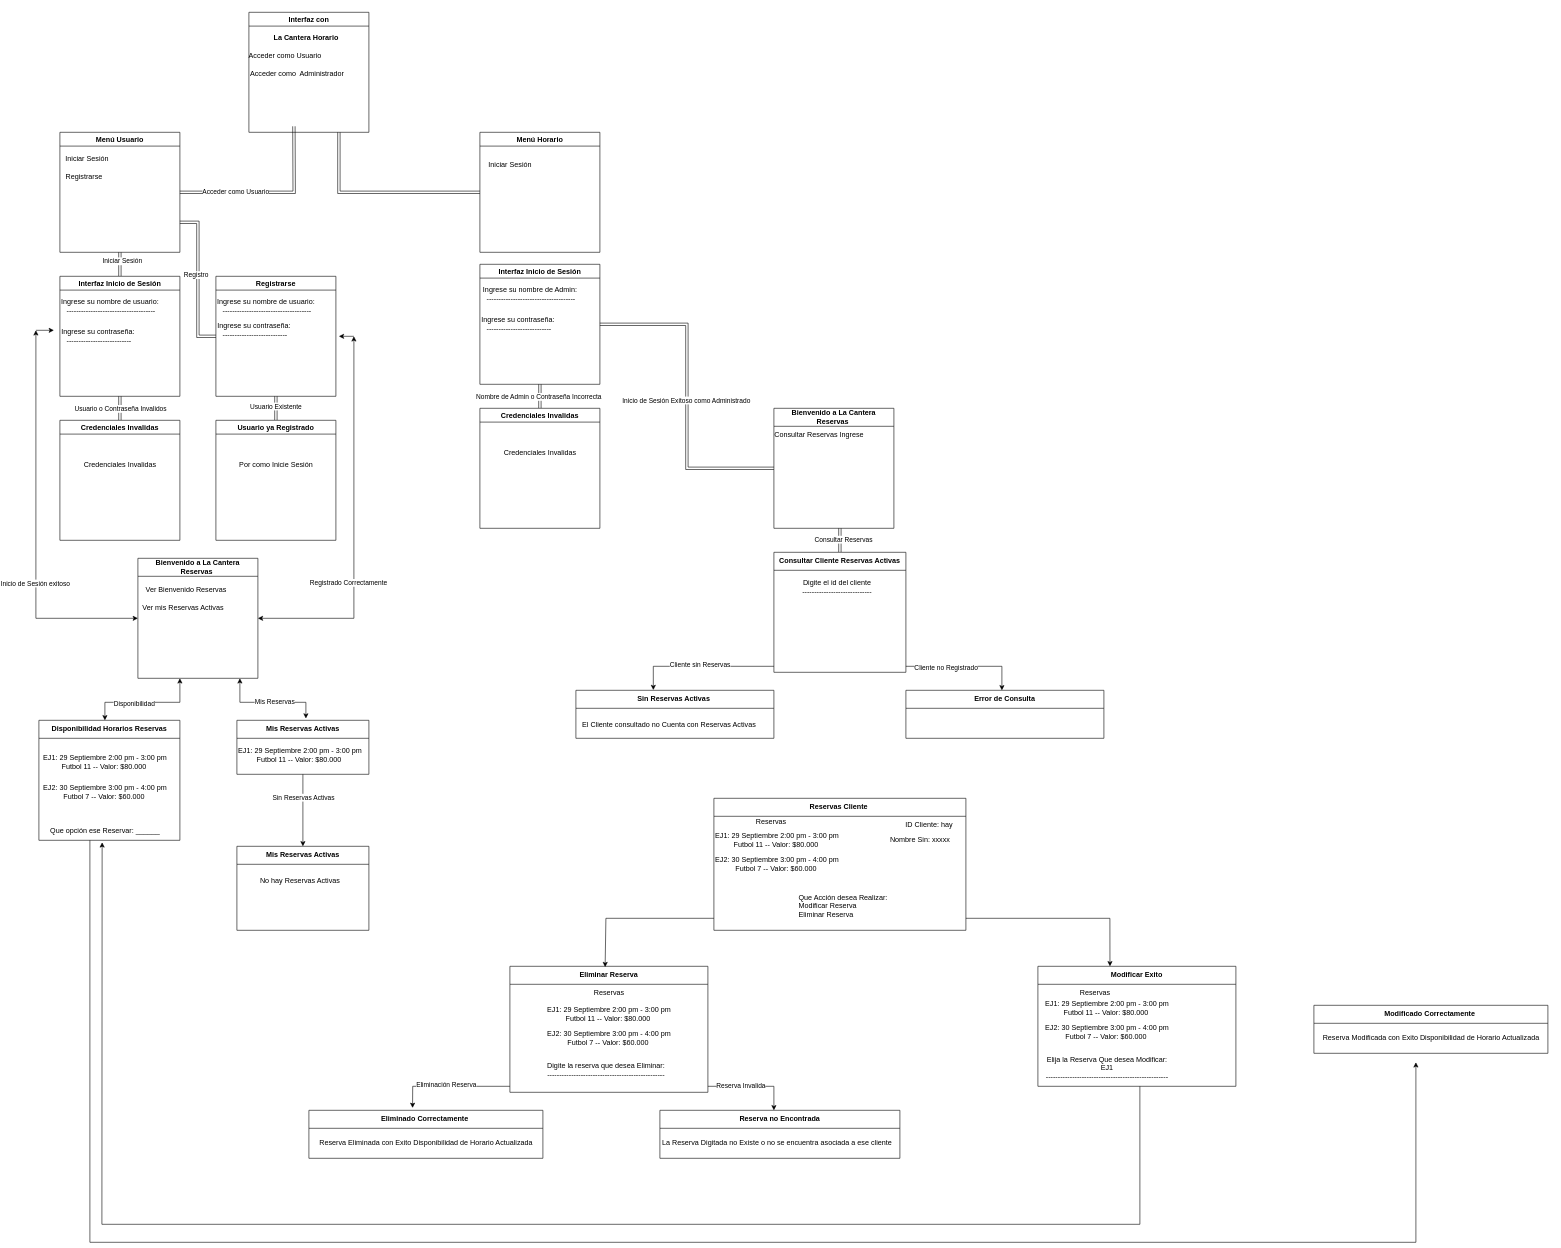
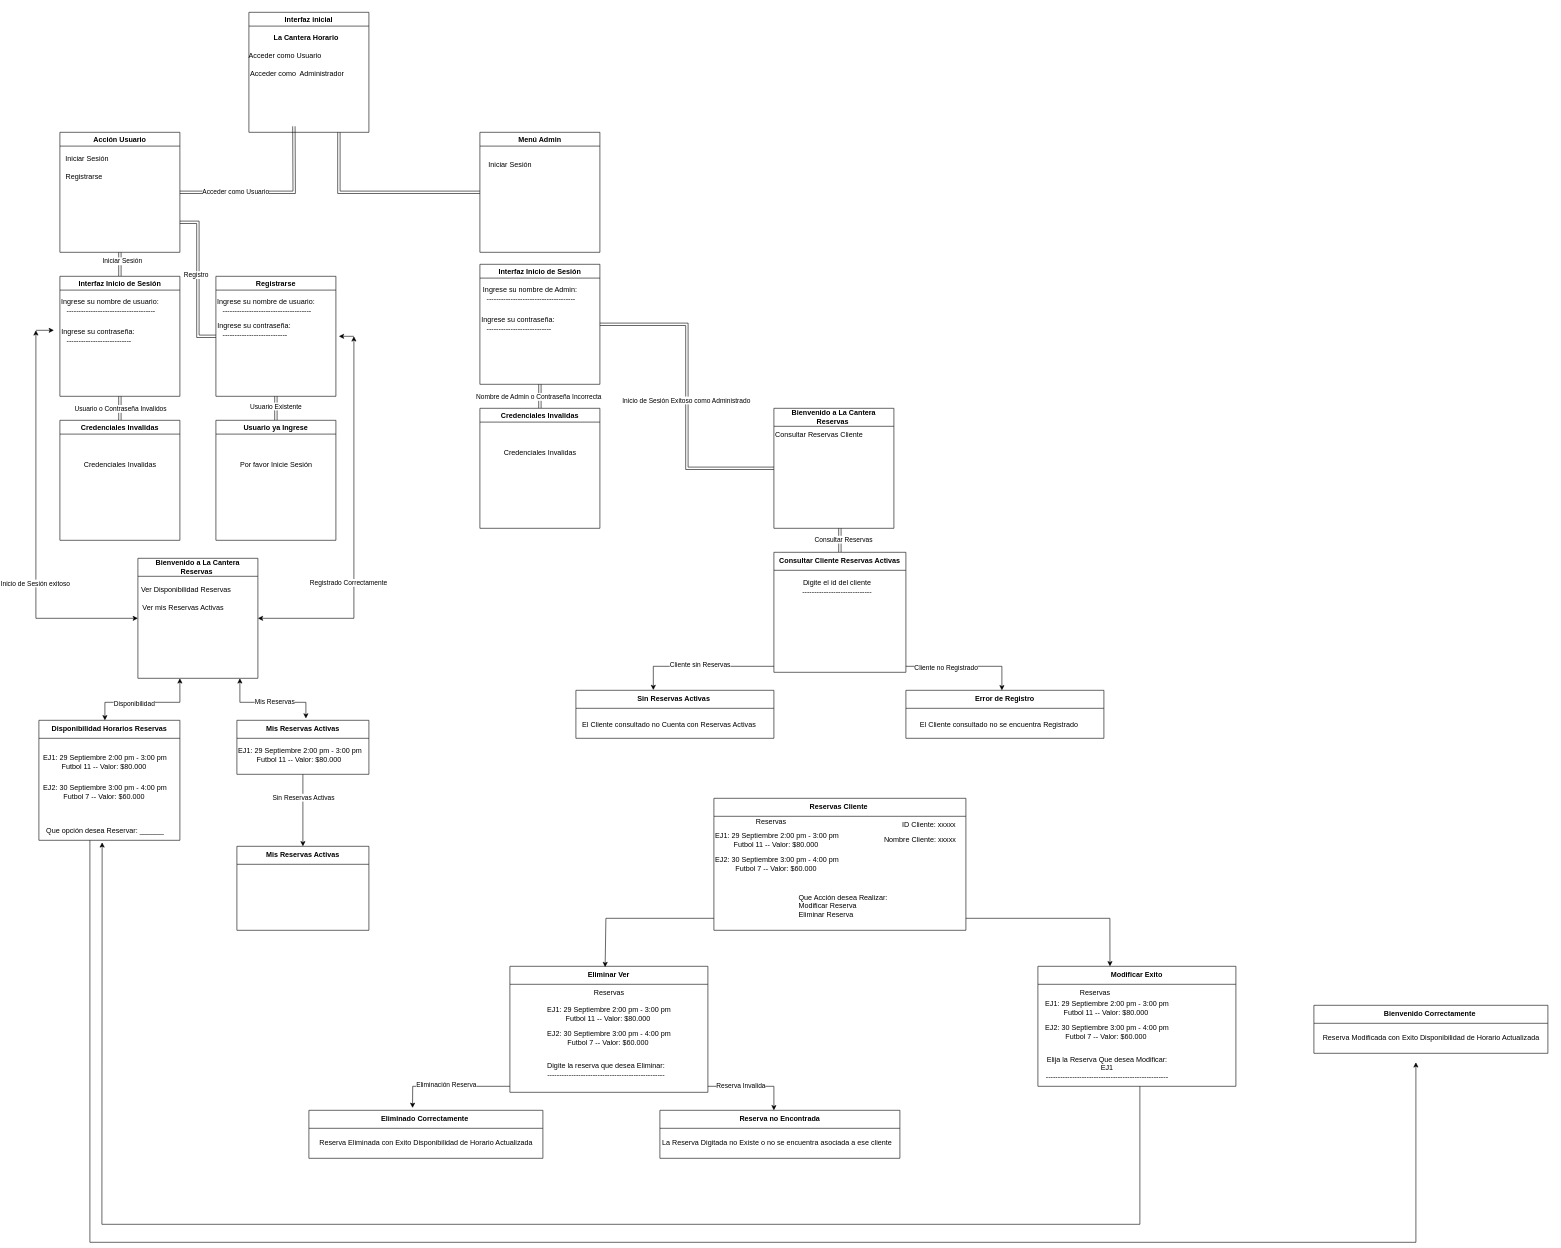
node "Interfaz con": label "Interfaz con" -> "Interfaz inicial"
node "Menú Usuario": label "Menú Usuario" -> "Acción Usuario"
node "Menú Horario": label "Menú Horario" -> "Menú Admin"
node "Usuario ya Registrado": label "Usuario ya Registrado" -> "Usuario ya Ingrese"
node "Consultar Reservas Ingrese": label "Consultar Reservas Ingrese" -> "Consultar Reservas Cliente"
node "Por como Inicie Sesión": label "Por como Inicie Sesión" -> "Por favor Inicie Sesión"
node "Ver Bienvenido Reservas": label "Ver Bienvenido Reservas" -> "Ver Disponibilidad Reservas"
node "Error de Consulta": label "Error de Consulta" -> "Error de Registro"
node "El Cliente consultado no se encuentra Registrado": added
node "ID Cliente: hay": label "ID Cliente: hay" -> "ID Cliente: xxxxx"
node "Que opción ese Reservar: ______": label "Que opción ese Reservar: ______" -> "Que opción desea Reservar: ______"
node "Nombre Sin: xxxxx": label "Nombre Sin: xxxxx" -> "Nombre Cliente: xxxxx"
node "No hay Reservas Activas": removed
node "Eliminar Reserva": label "Eliminar Reserva" -> "Eliminar Ver"
node "Modificado Correctamente": label "Modificado Correctamente" -> "Bienvenido Correctamente"
